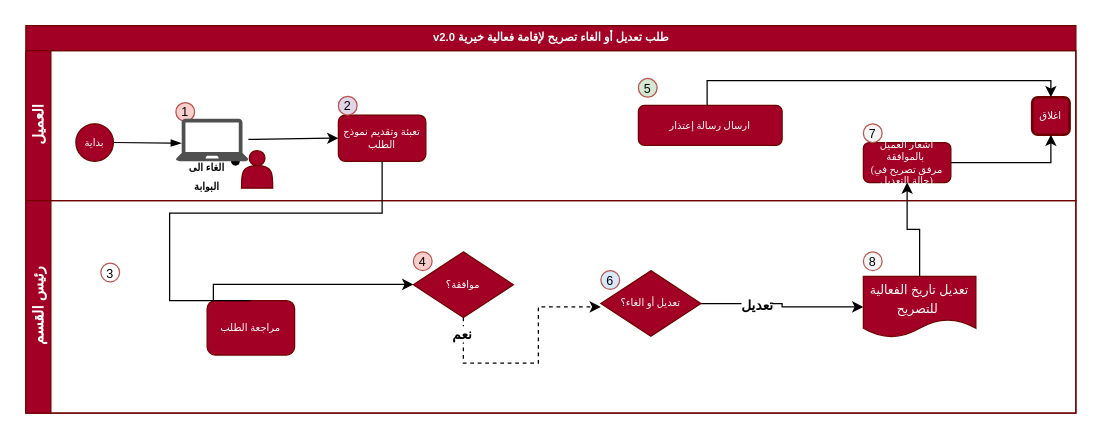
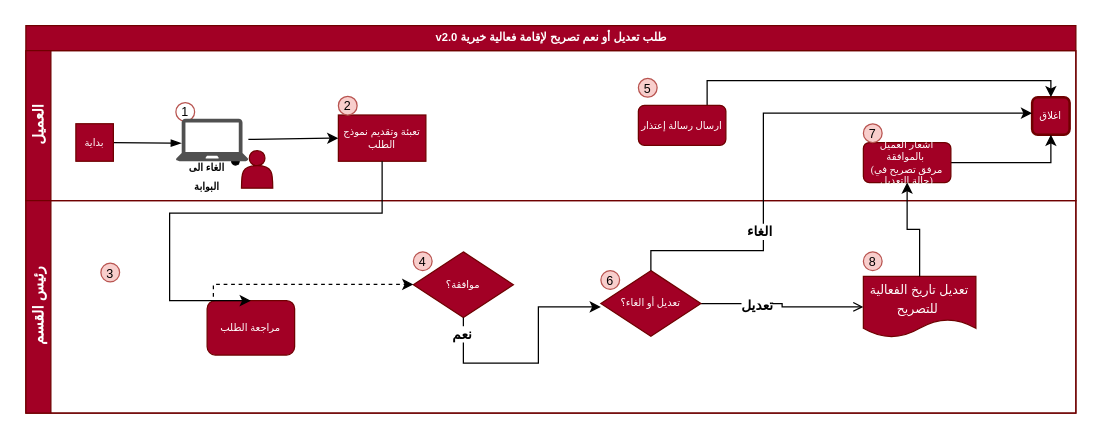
node "طلب تعديل أو الغاء تصريح لإقامة فعالية خيرية v2.0": label "طلب تعديل أو الغاء تصريح لإقامة فعالية خيرية v2.0" -> "طلب تعديل أو نعم تصريح لإقامة فعالية خيرية v2.0"
node "5": fillcolor #d5e8d4 -> #f8cecc
node "2": fillcolor #e1d5e7 -> #f8cecc
node "1": fillcolor #f8cecc -> #ffffff
edge "تعديل أو الغاء؟" -> "اغلاق": added, label "الغاء"
node "ارسال رسالة إعتذار": size 144x40 -> 88x40
node "7": fillcolor #f5f5f5 -> #f8cecc
node "تعبئة وتقديم نموذج الطلب": shape rounded rectangle -> rectangle
node "بداية": shape ellipse -> rectangle
node "8": fillcolor #f5f5f5 -> #f8cecc
node "3": fillcolor #ffffff -> #f8cecc
node "6": fillcolor #dae8fc -> #f8cecc
edge "مراجعة الطلب" -> "موافقة؟": style solid -> dashed
edge "تعبئة وتقديم نموذج الطلب" -- "مراجعة الطلب": arrowhead none -> classic
edge "تعديل أو الغاء؟" -> "تعديل تاريخ الفعالية للتصريح": arrowhead classic -> open
edge "موافقة؟" -> "تعديل أو الغاء؟": style dashed -> solid
